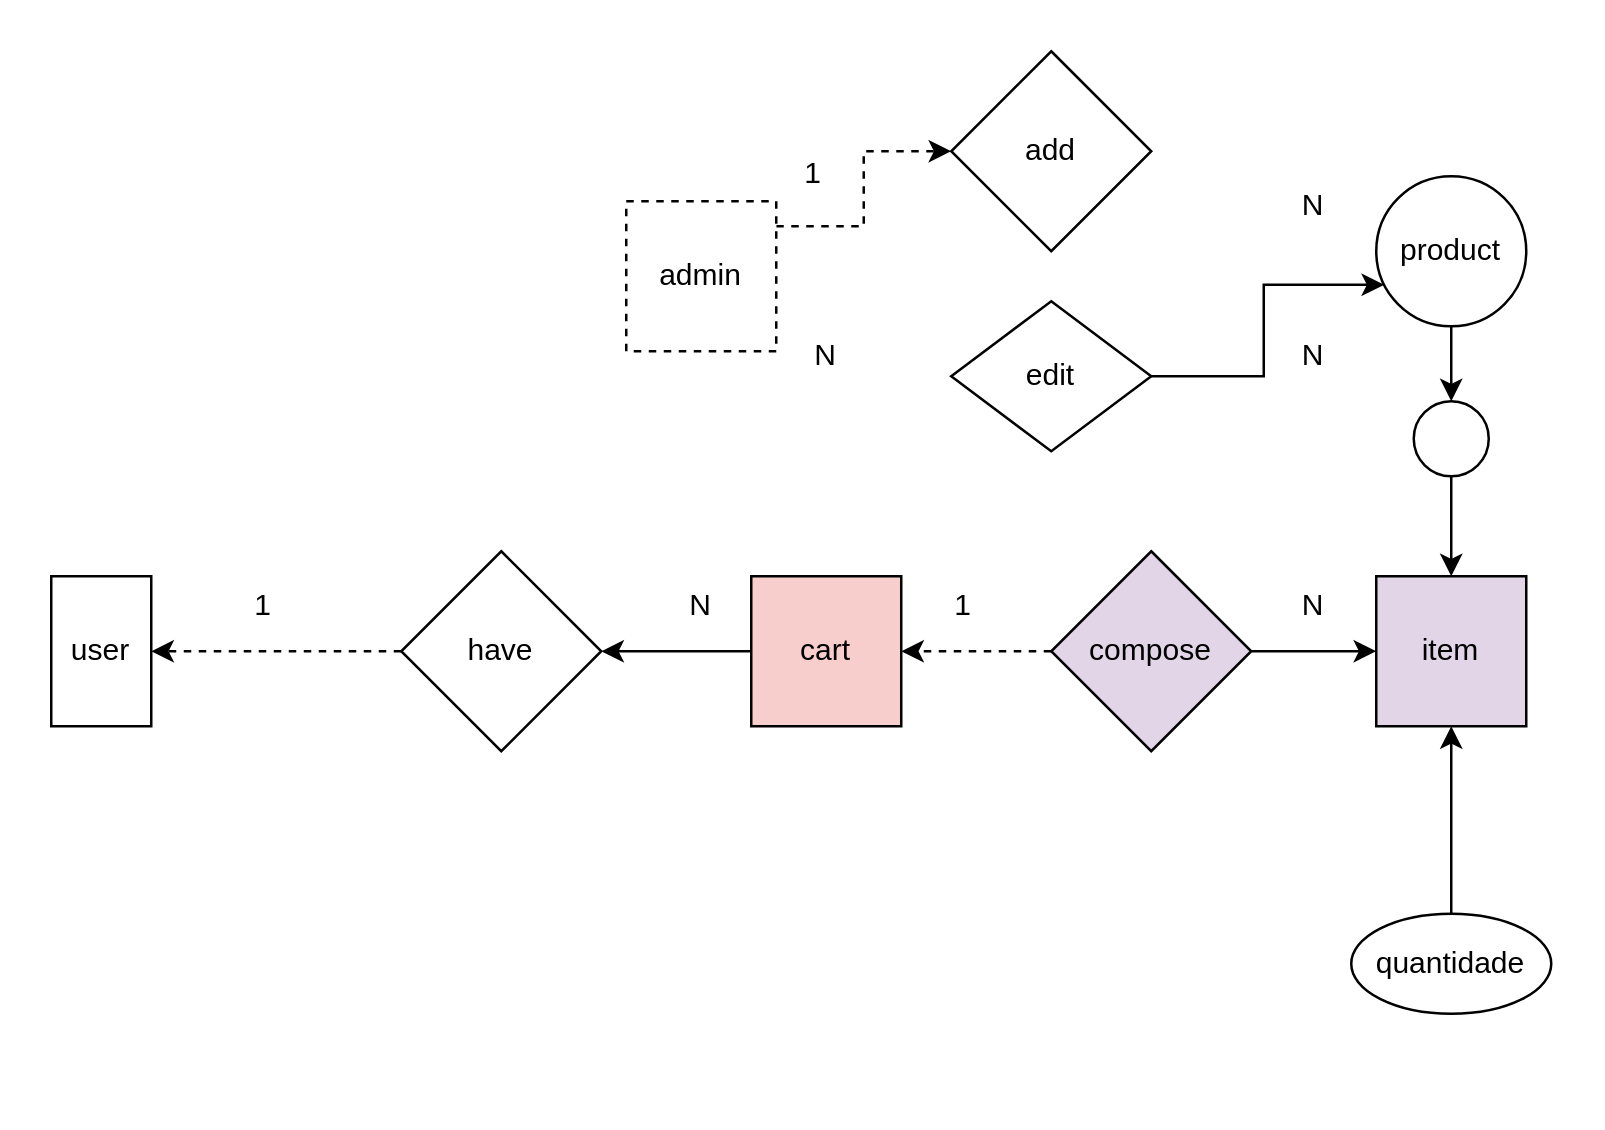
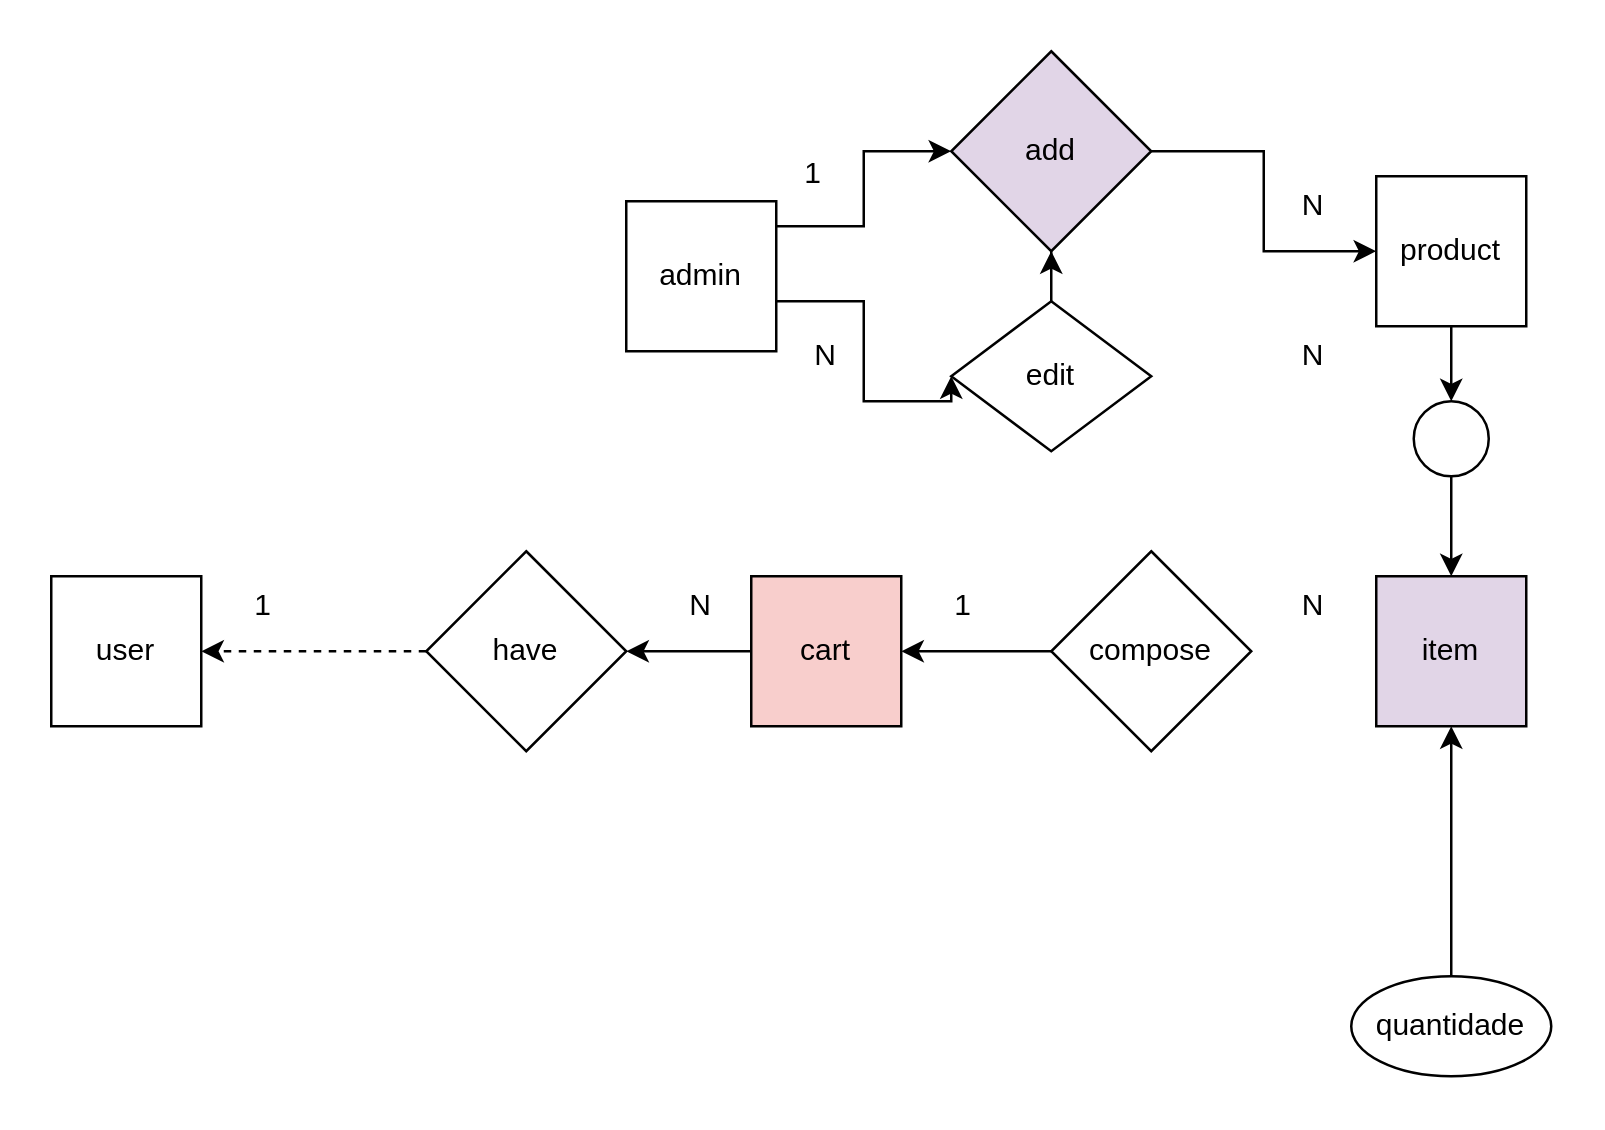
node "add": fillcolor #ffffff -> #e1d5e7
edge "add" -> "product": added
edge "admin" -> "add": style dashed -> solid
node "product": shape ellipse -> rectangle
node "admin": style dashed -> solid
edge "edit" -> "product": now "edit" -> "add"
edge "admin" -> "edit": added
node "user": size 100x150 -> 150x150
node "have": moved (501, 651) -> (526, 651)
edge "compose" -> "cart": style dashed -> solid
node "compose": fillcolor #e1d5e7 -> #ffffff
edge "compose" -> "item": removed
node "quantidade": moved (1451, 964) -> (1451, 1026)
